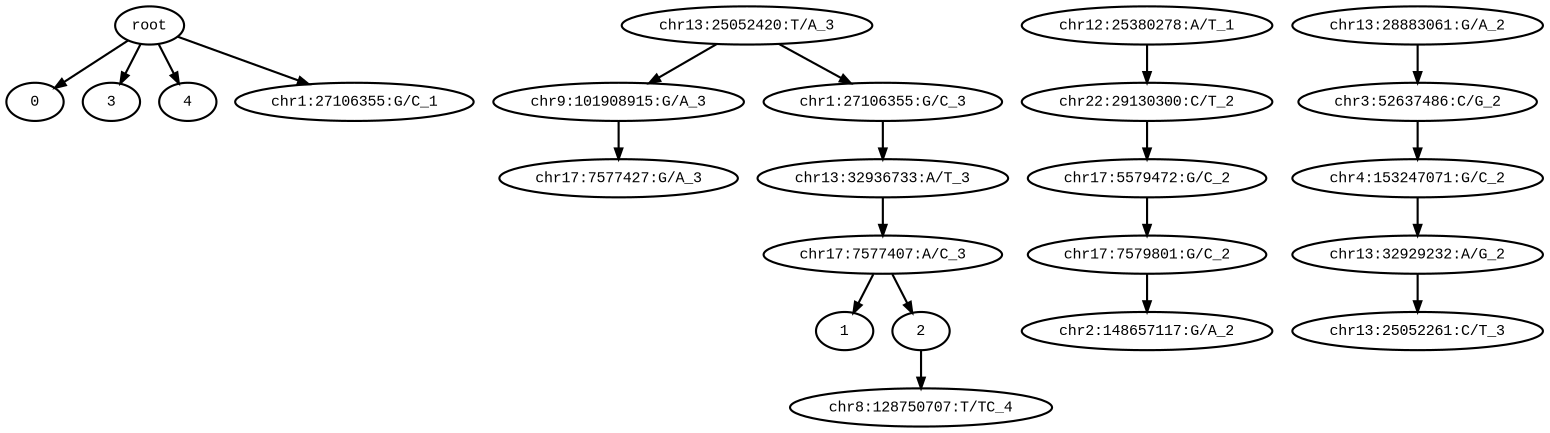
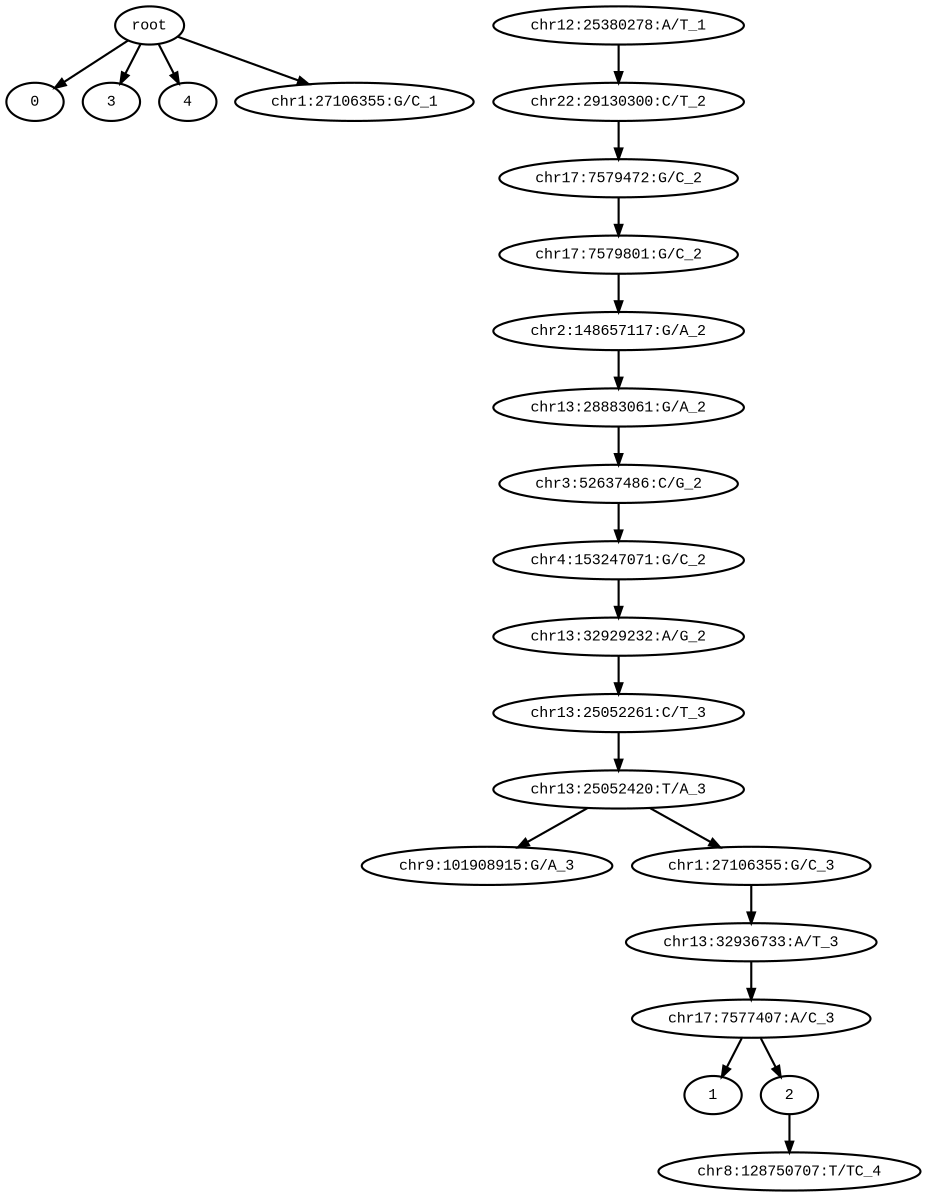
node "chr17:7577427:G/A_3": removed
node "chr17:5579472:G/C_2": label "chr17:5579472:G/C_2" -> "chr17:7579472:G/C_2"
edge "chr2:148657117:G/A_2" -> "chr13:28883061:G/A_2": added
edge "chr13:25052261:C/T_3" -> "chr13:25052420:T/A_3": added
